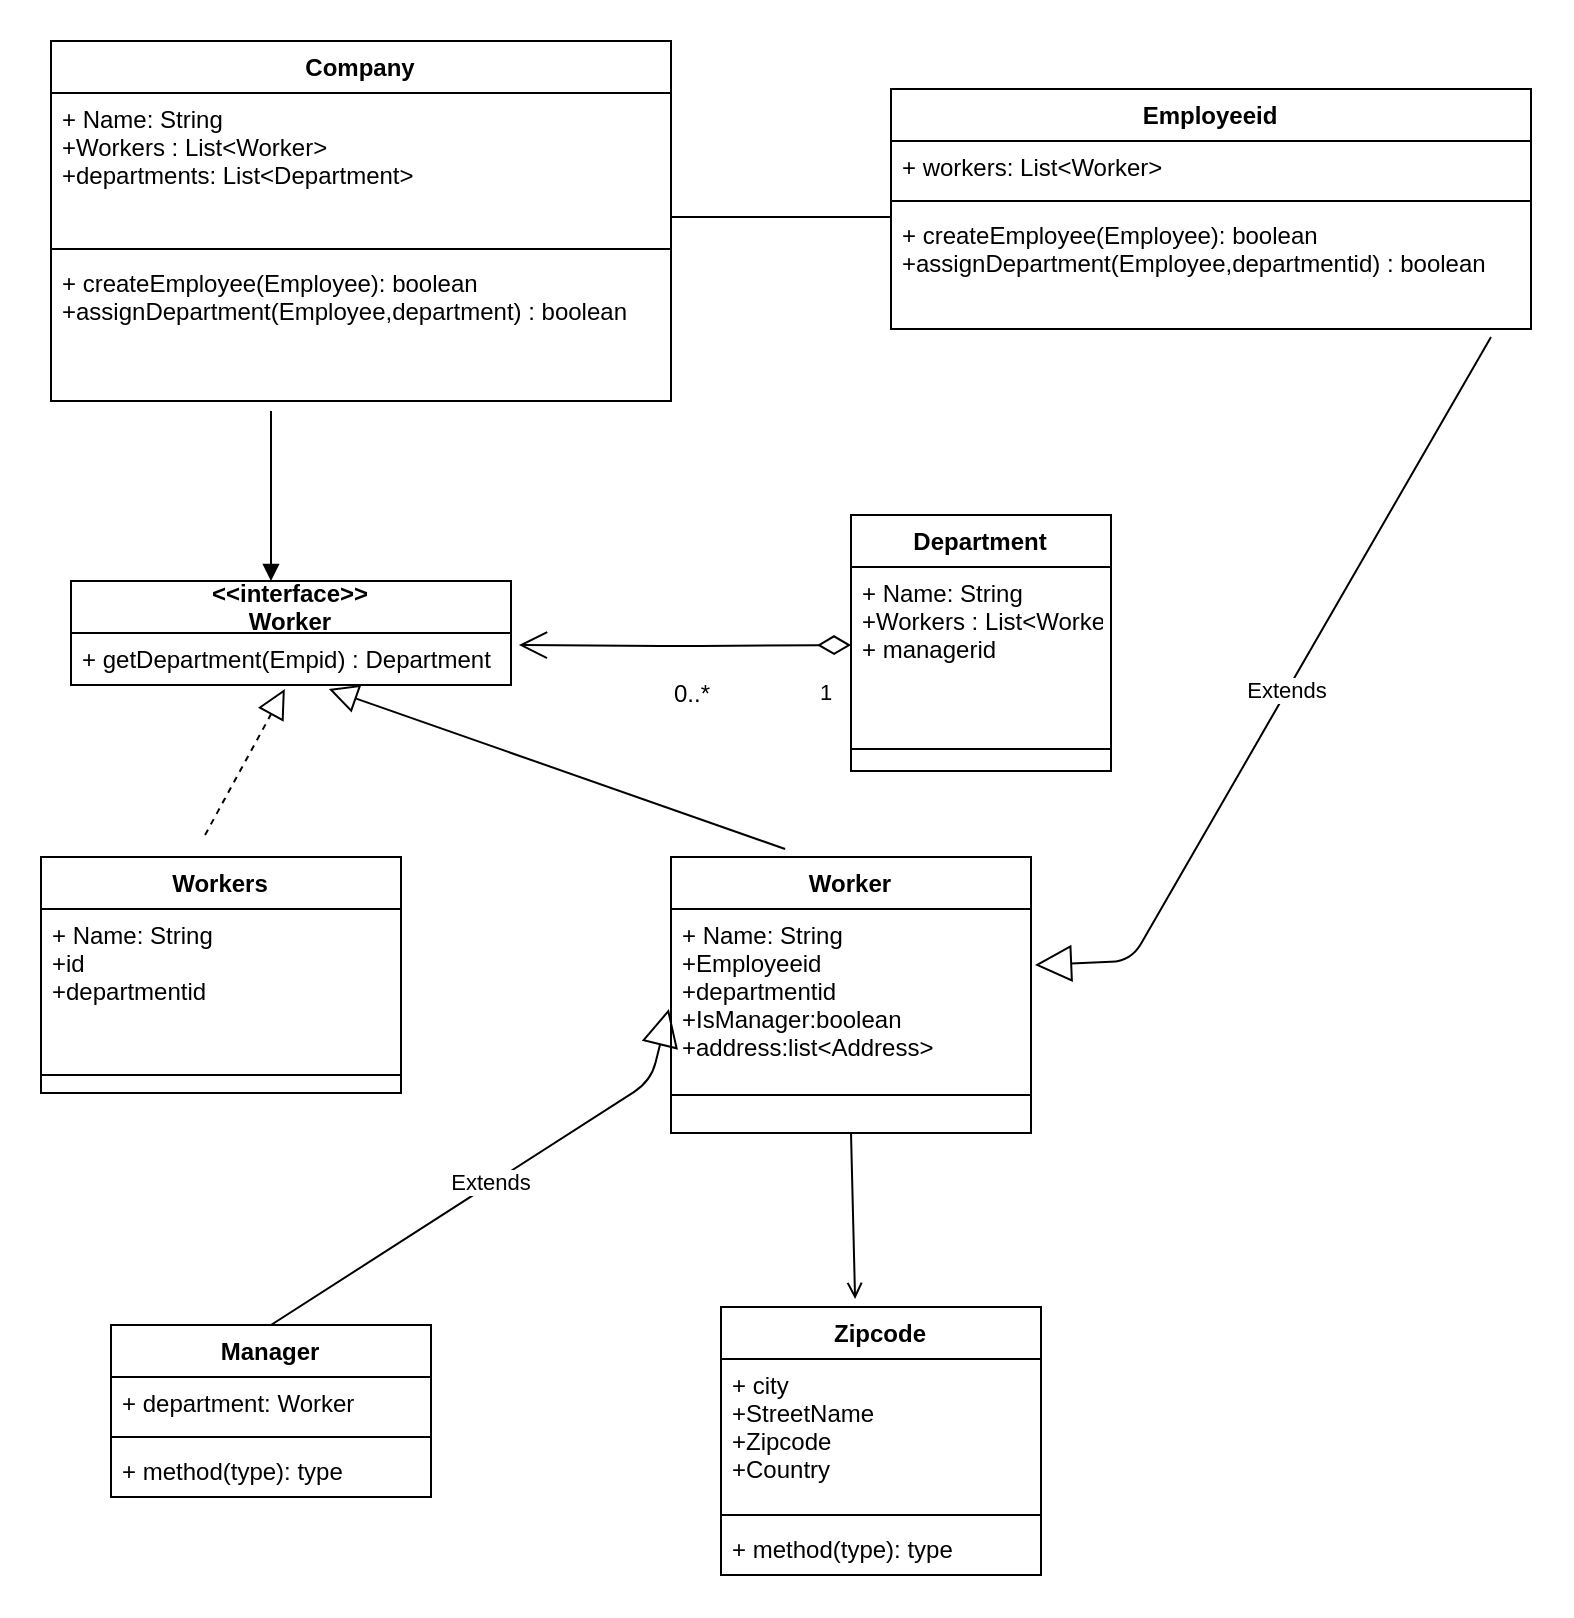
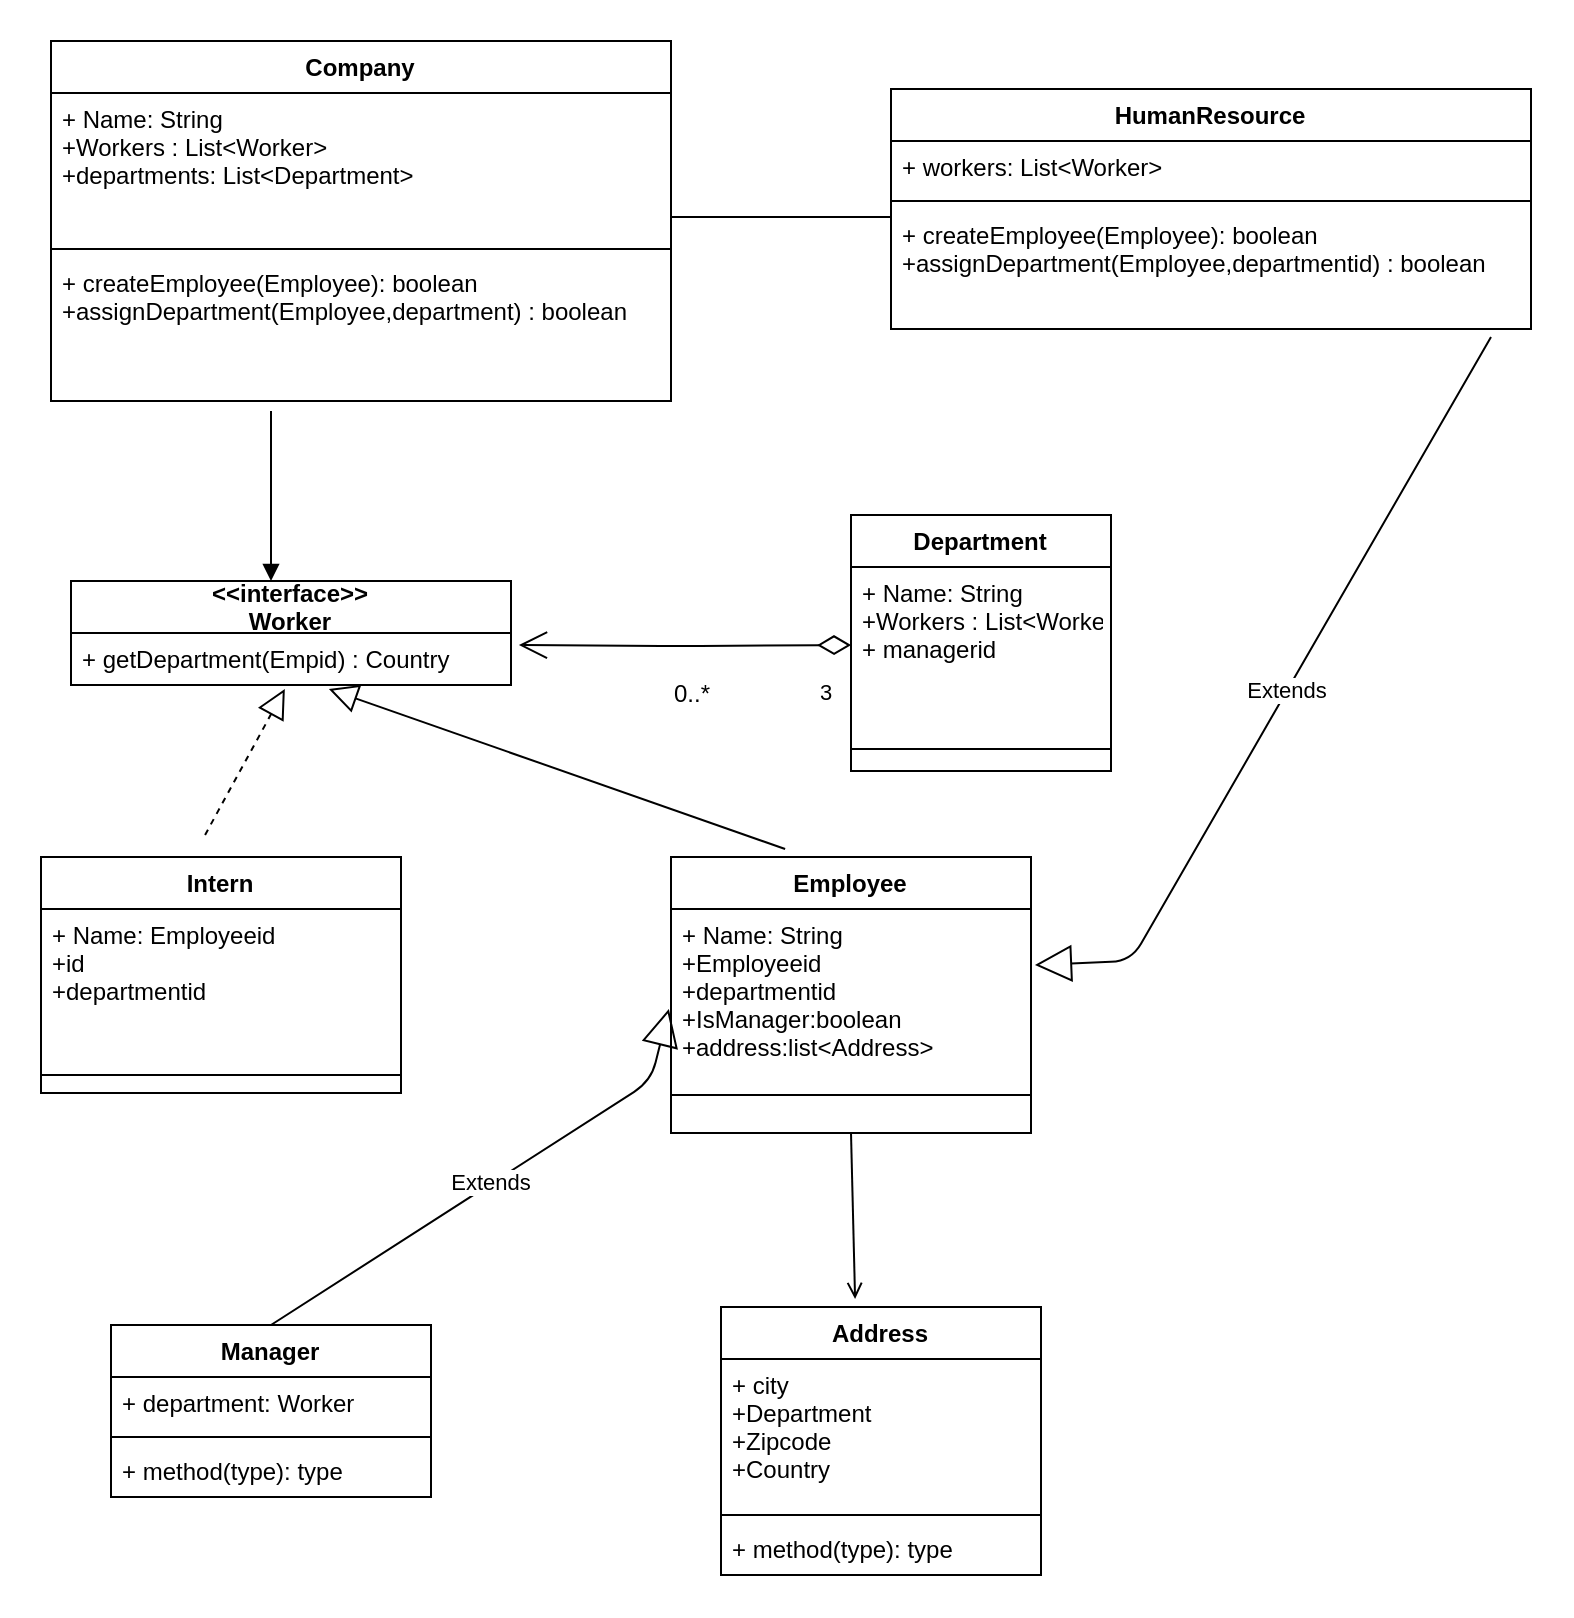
node "Employeeid": label "Employeeid" -> "HumanResource"
node "+ getDepartment(Empid) : Department": label "+ getDepartment(Empid) : Department" -> "+ getDepartment(Empid) : Country"
node "1": label "1" -> "3"
node "Workers": label "Workers" -> "Intern"
node "Worker": label "Worker" -> "Employee"
node "+ Name: String +id +departmentid": label "+ Name: String +id +departmentid" -> "+ Name: Employeeid +id +departmentid"
node "Zipcode": label "Zipcode" -> "Address"
node "+ city +StreetName +Zipcode +Country": label "+ city +StreetName +Zipcode +Country" -> "+ city +Department +Zipcode +Country"
